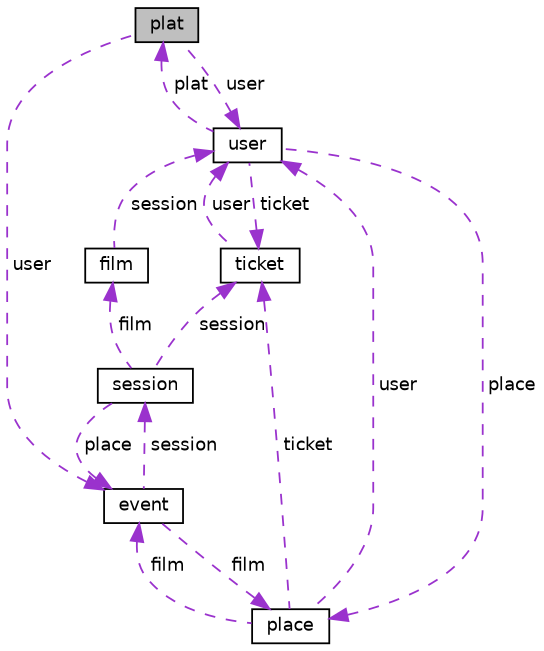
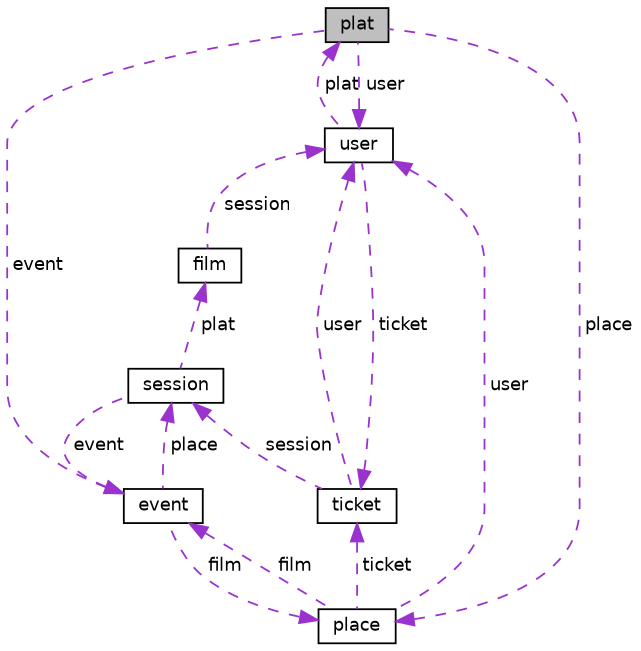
edge "plat" -> "event": label " user" -> " event"
edge "session" -> "film": label " film" -> " plat"
edge "session" -> "ticket": reversed
edge "user" -> "place": now "plat" -> "place"
edge "session" -> "event": label " place" -> " event"
edge "event" -> "session": label " session" -> " place"
